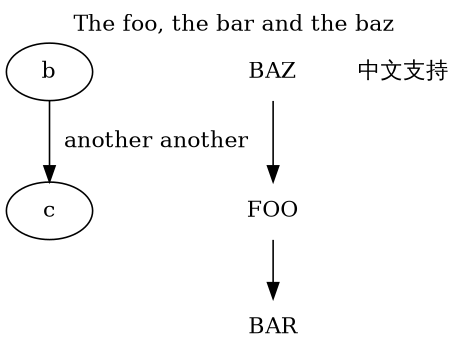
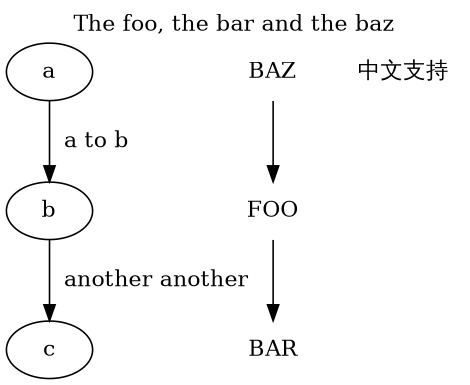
node "a": added
